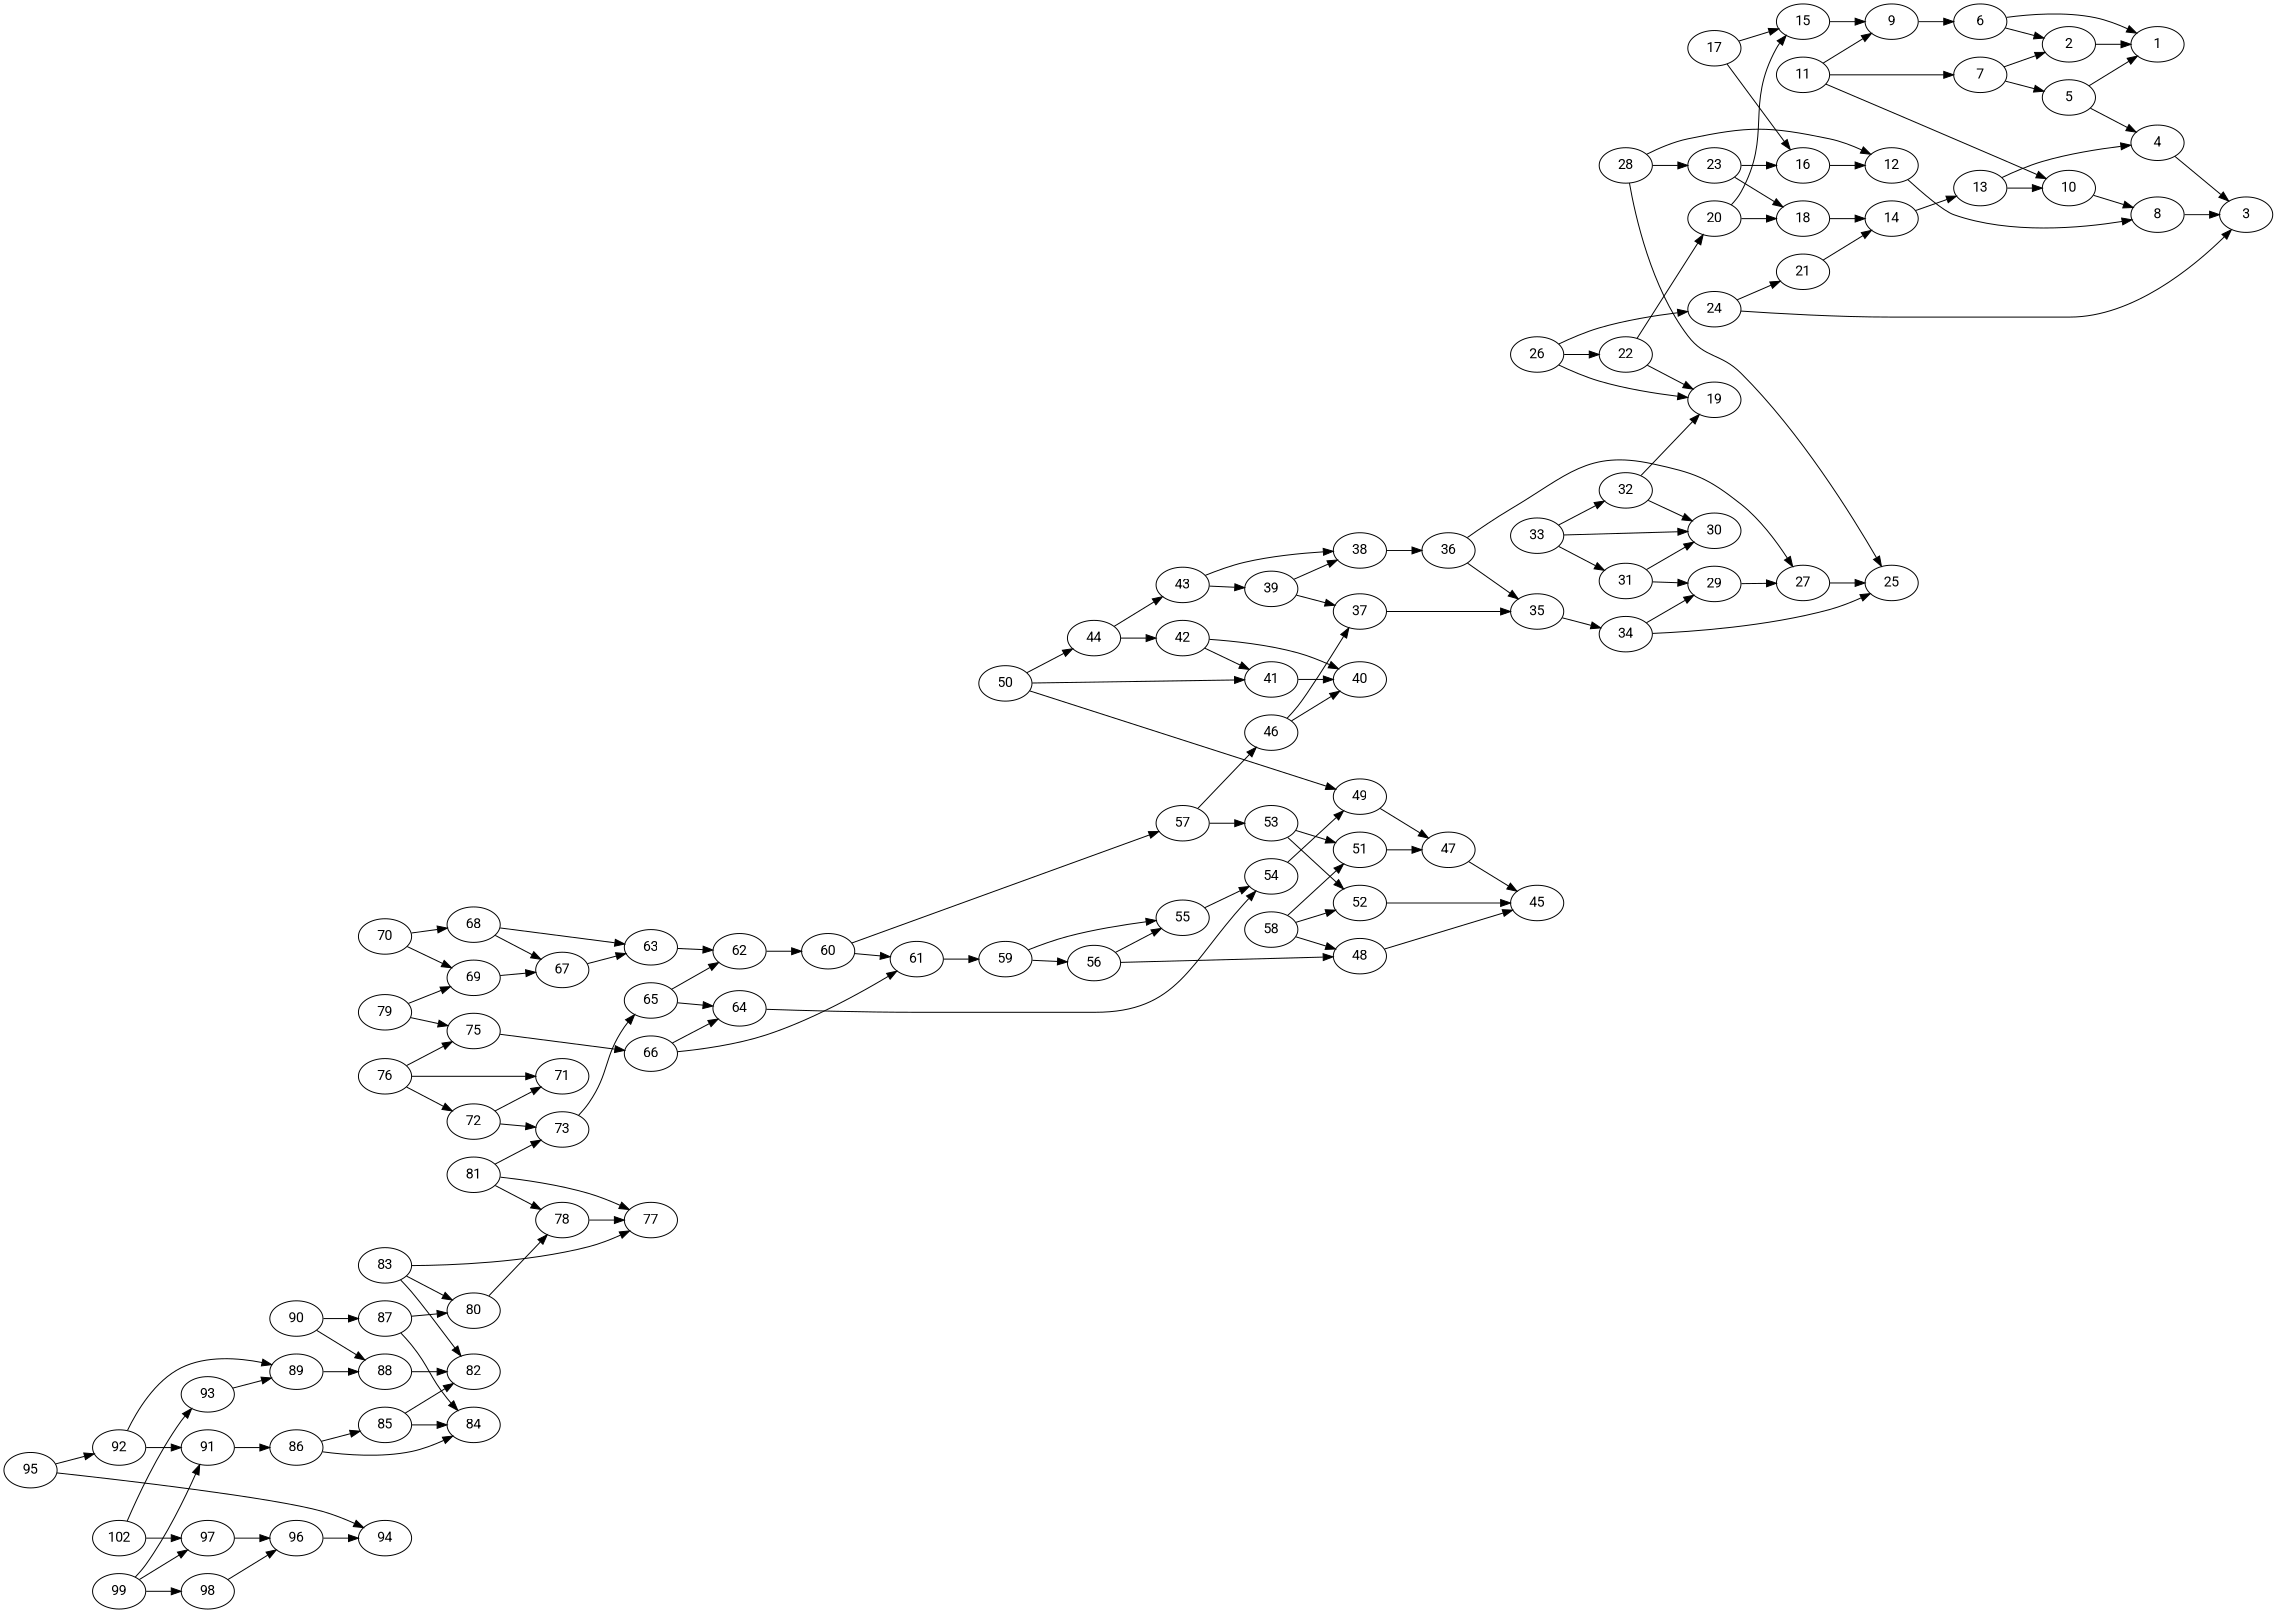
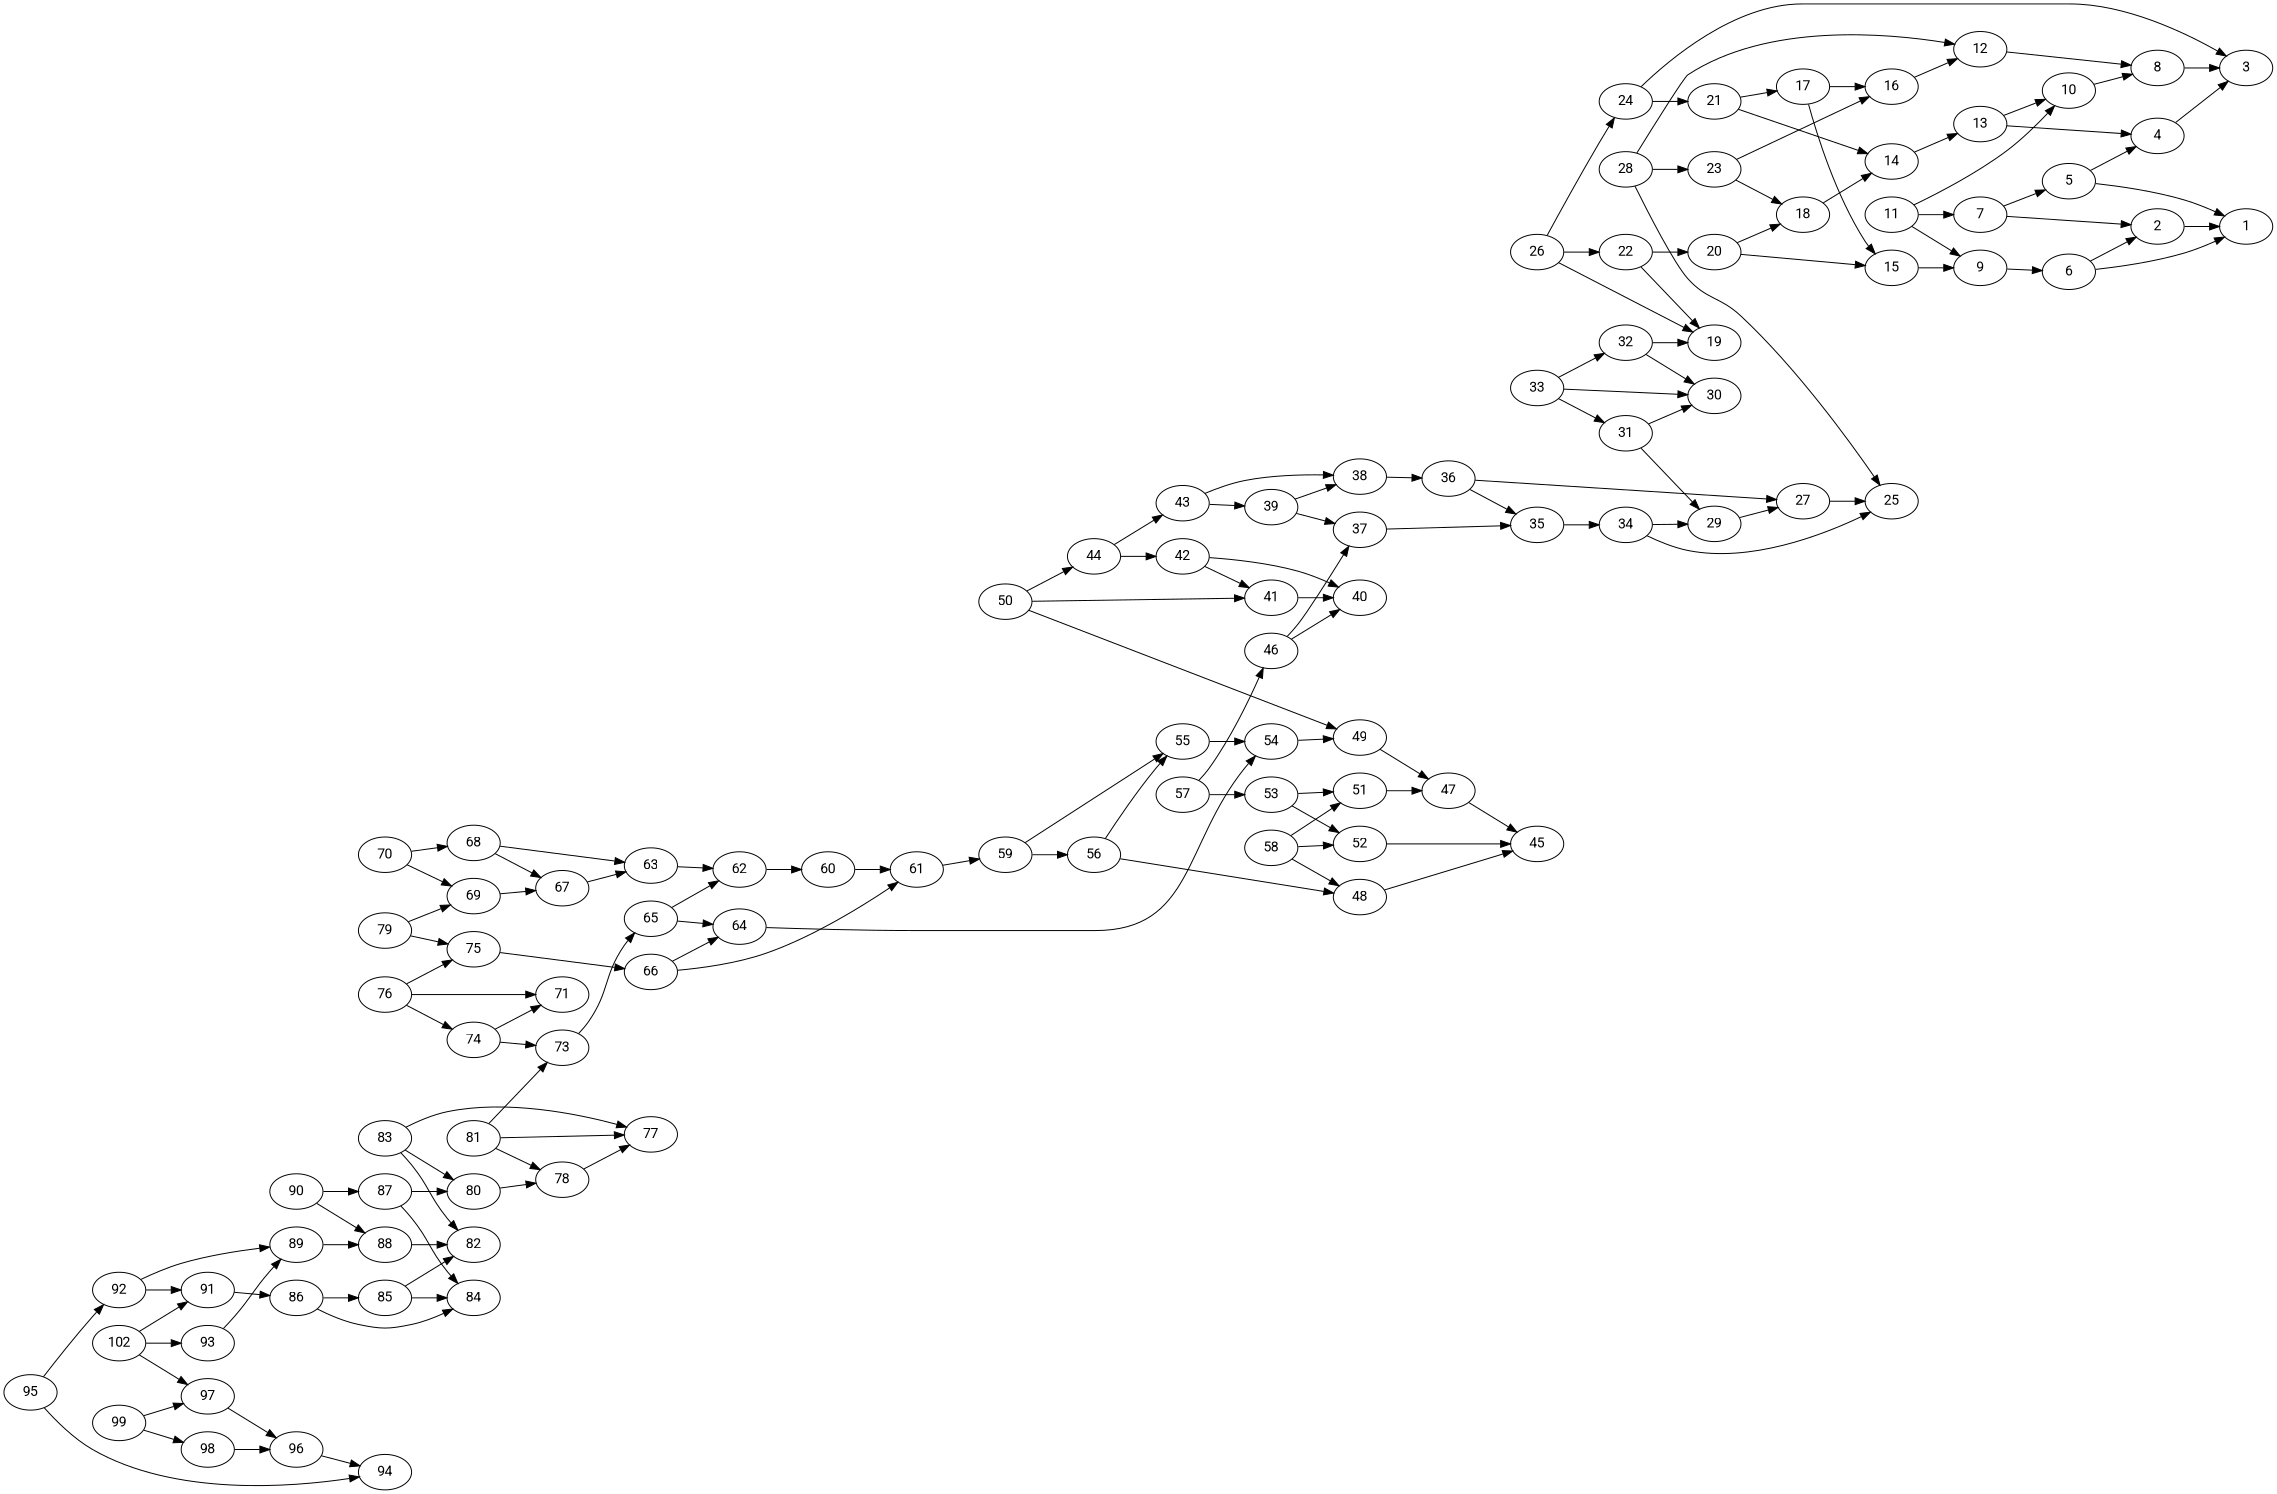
edge "21" -> "17": added
edge "60" -> "57": removed
node "72": label "72" -> "74"
edge "99" -> "91": now "102" -> "91"
